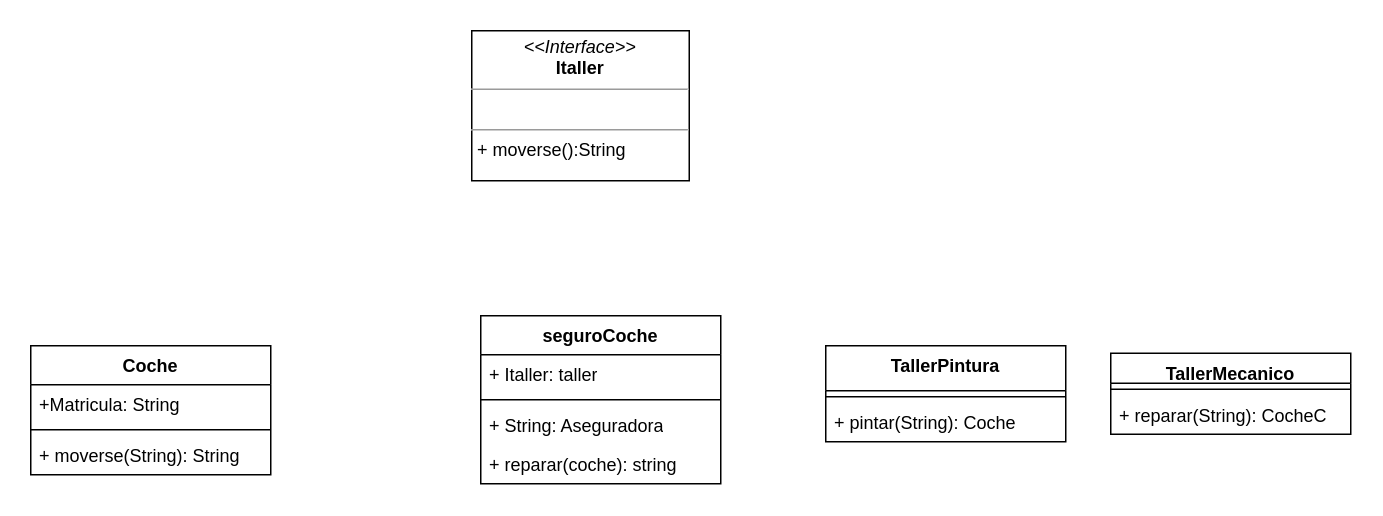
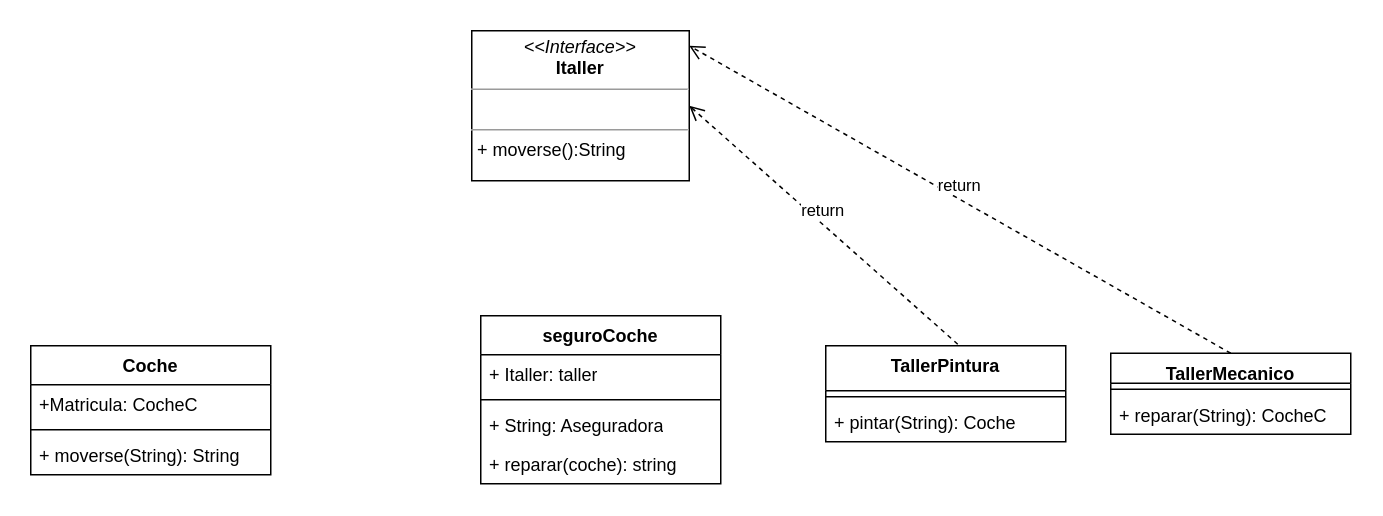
edge "TallerMecanico" -> "<<Interface>> Italler + moverse():String": added, label "return"
edge "TallerPintura" -> "<<Interface>> Italler + moverse():String": added, label "return"
node "+Matricula: String": label "+Matricula: String" -> "+Matricula: CocheC"
